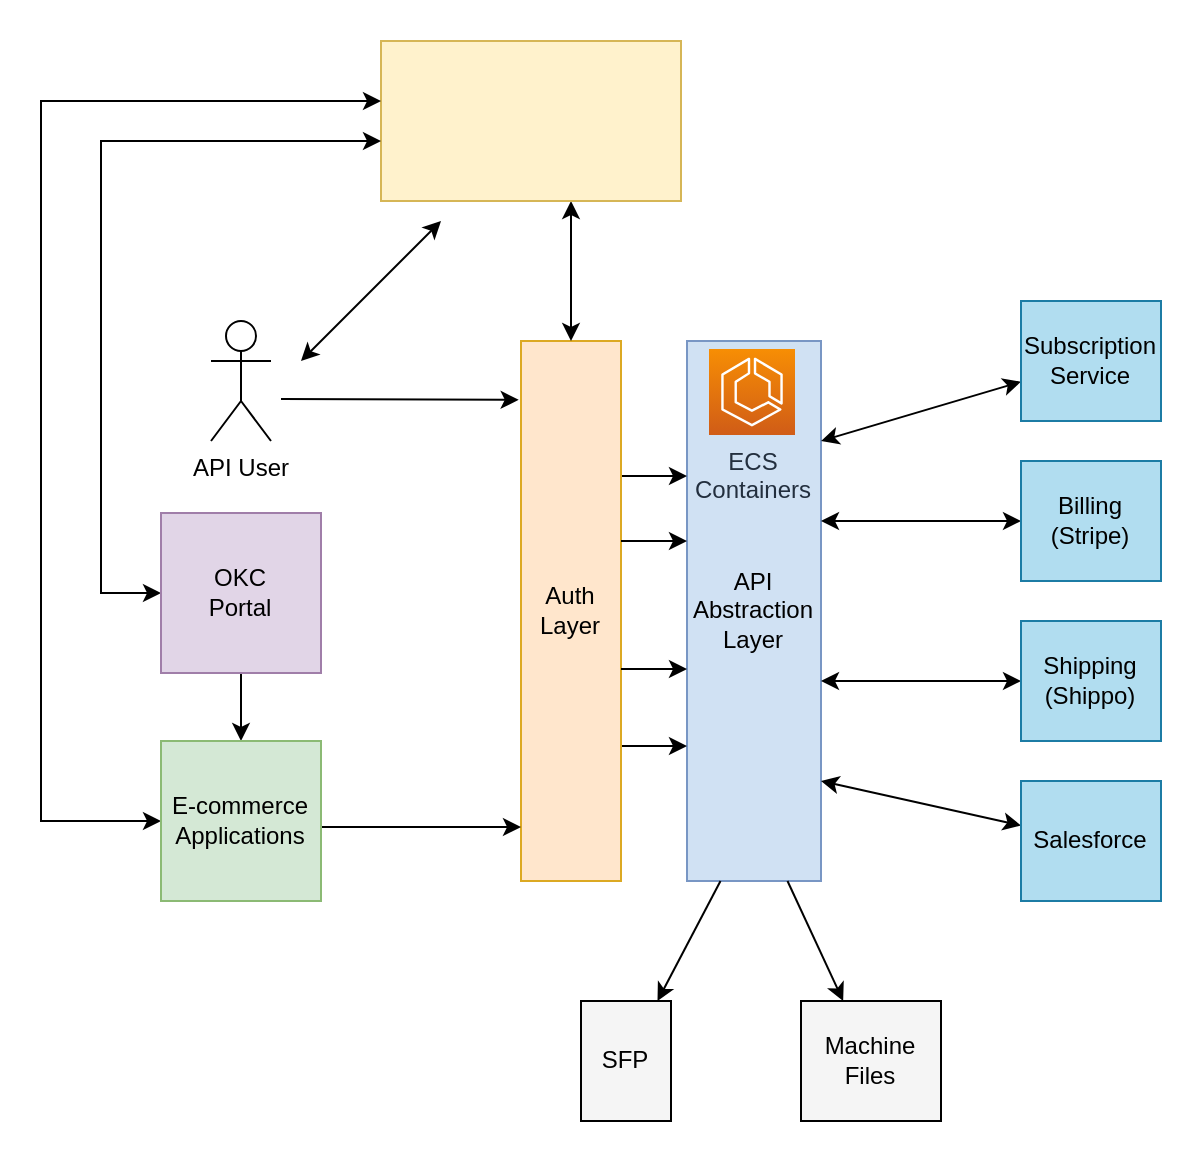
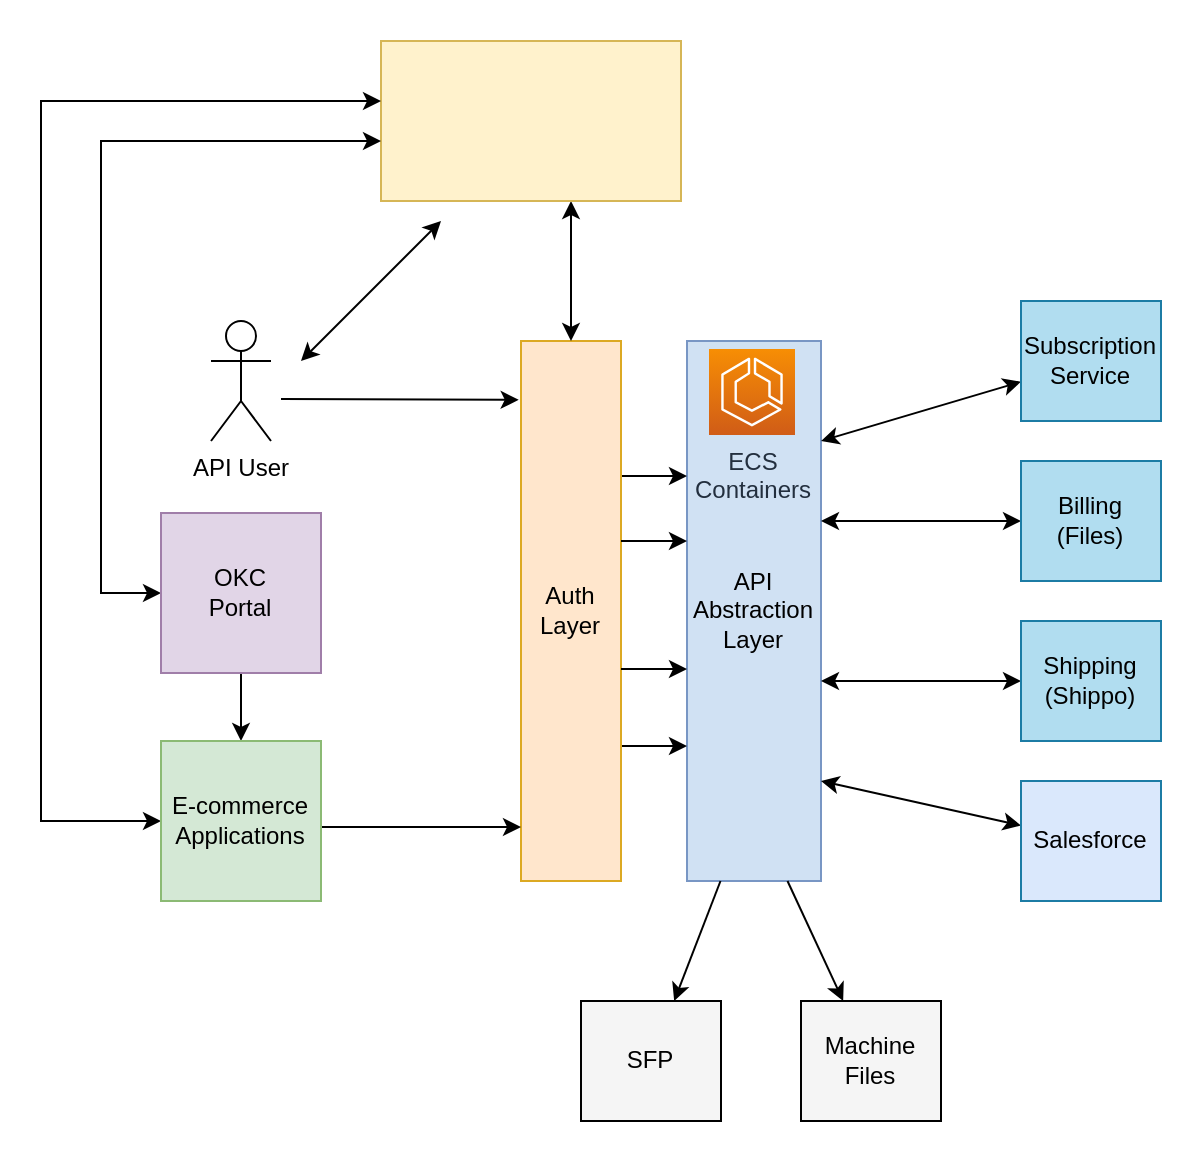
node "Billing (Stripe)": label "Billing (Stripe)" -> "Billing (Files)"
node "Salesforce": fillcolor #b1ddf0 -> #dae8fc
node "SFP": size 90x120 -> 140x120
